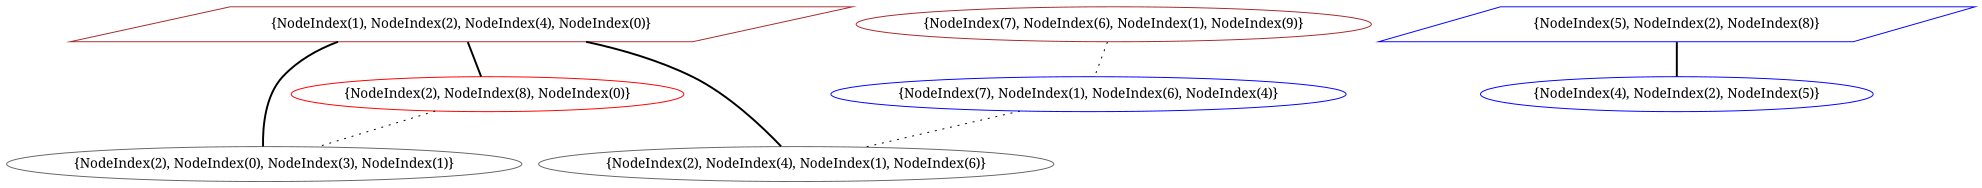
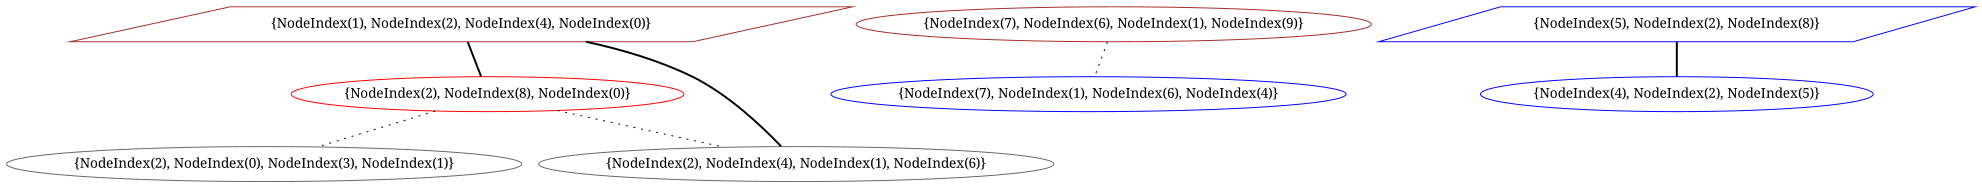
edge "{NodeIndex(1), NodeIndex(2), NodeIndex(4), NodeIndex(0)}" -- "{NodeIndex(2), NodeIndex(0), NodeIndex(3), NodeIndex(1)}": removed
edge "{NodeIndex(7), NodeIndex(1), NodeIndex(6), NodeIndex(4)}" -- "{NodeIndex(2), NodeIndex(4), NodeIndex(1), NodeIndex(6)}": now "{NodeIndex(2), NodeIndex(8), NodeIndex(0)}" -- "{NodeIndex(2), NodeIndex(4), NodeIndex(1), NodeIndex(6)}"
